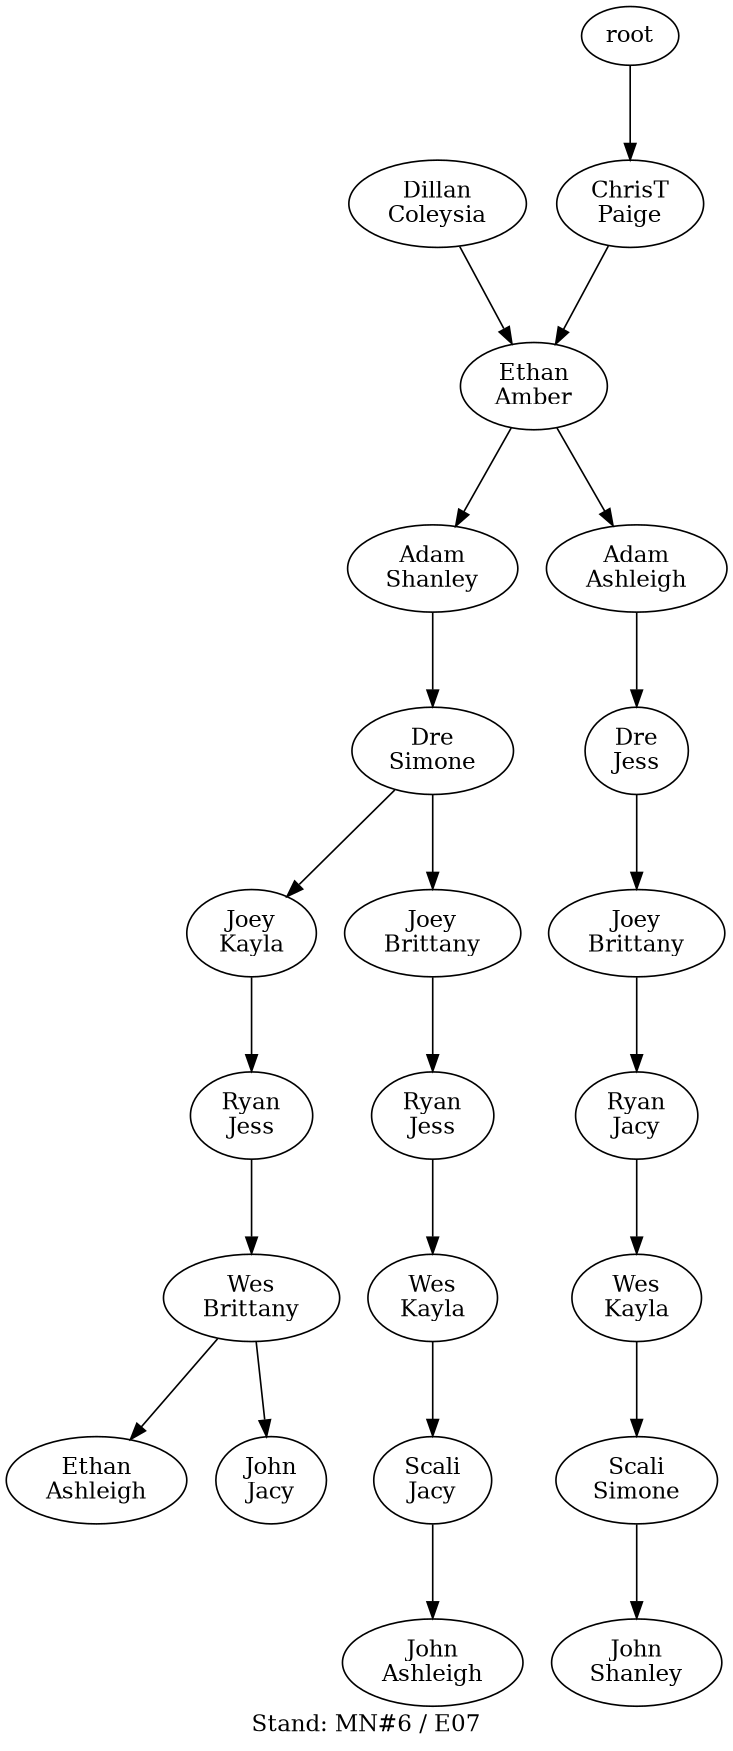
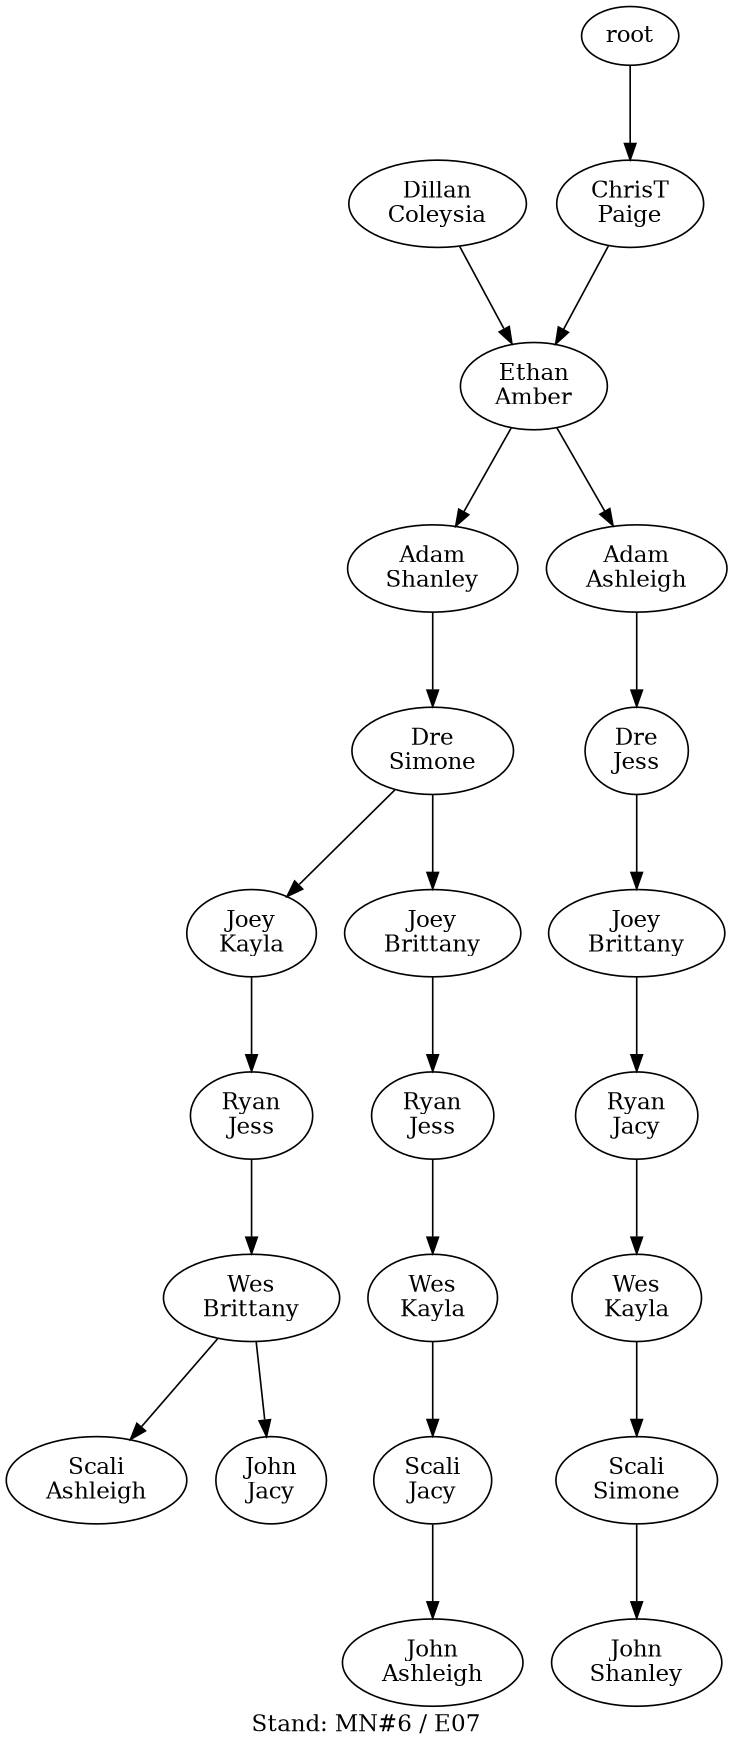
node "Ethan Ashleigh": label "Ethan Ashleigh" -> "Scali Ashleigh"
